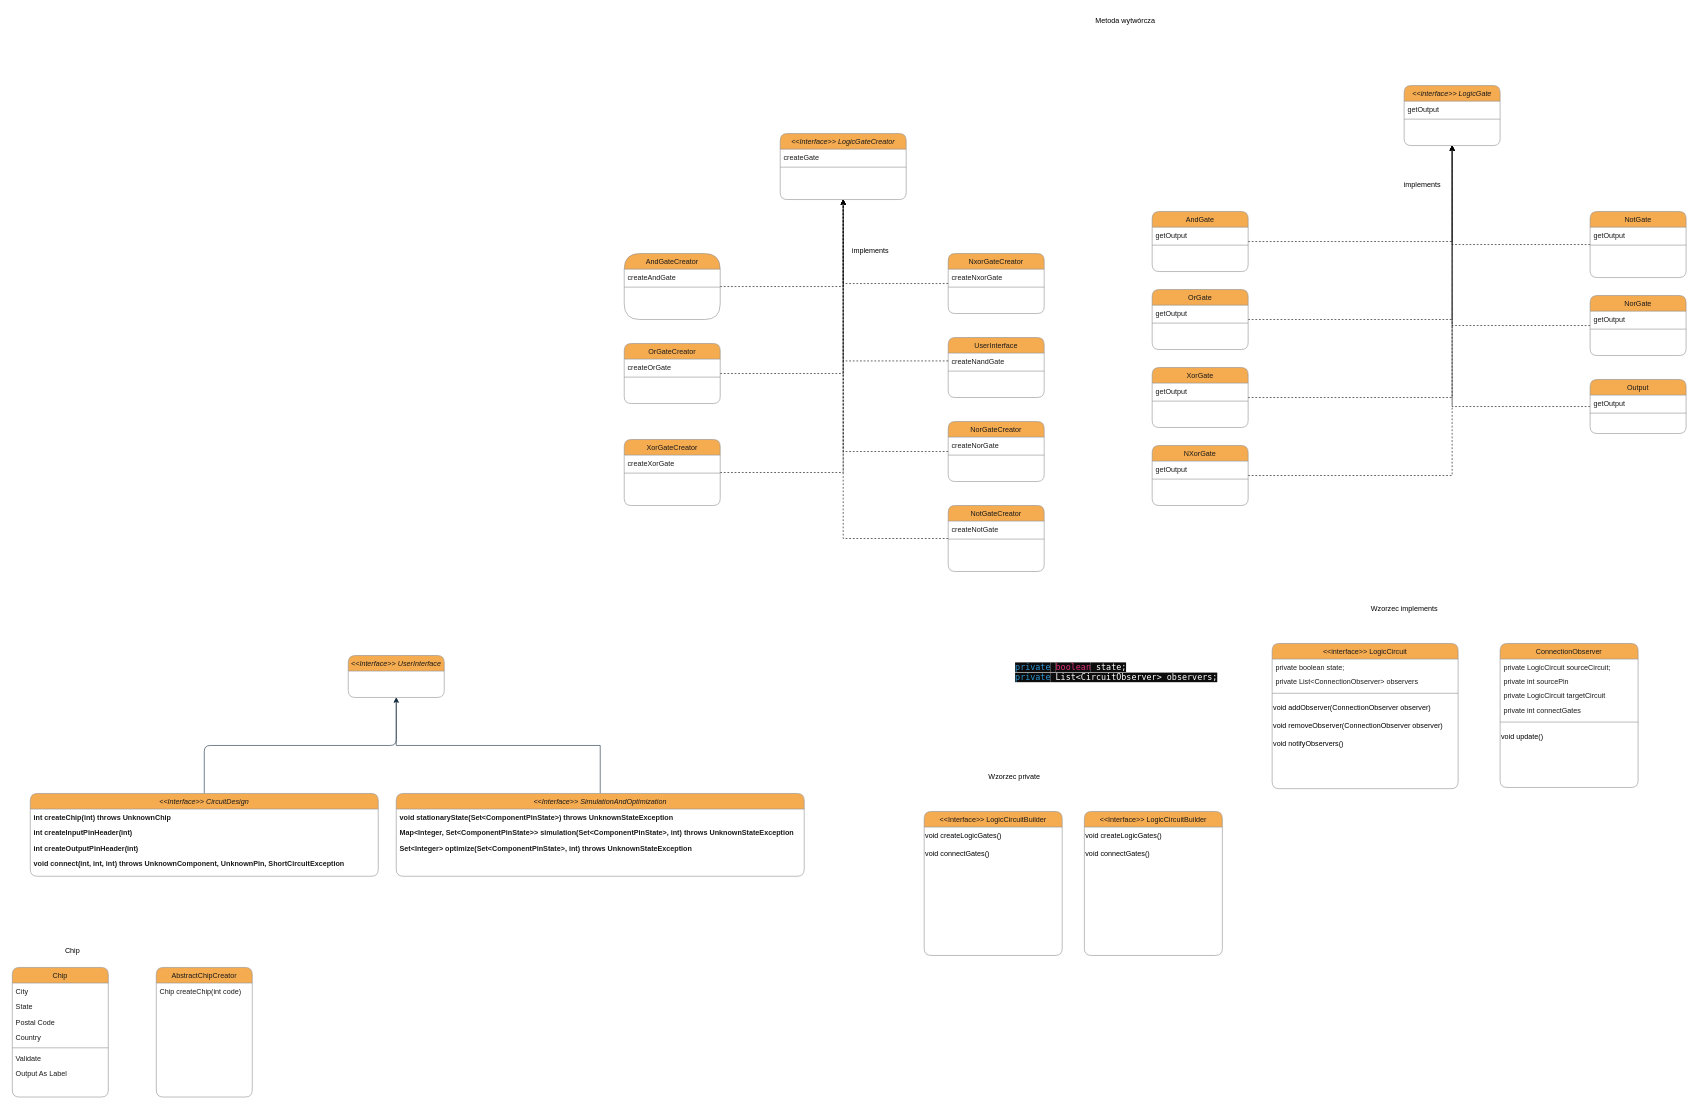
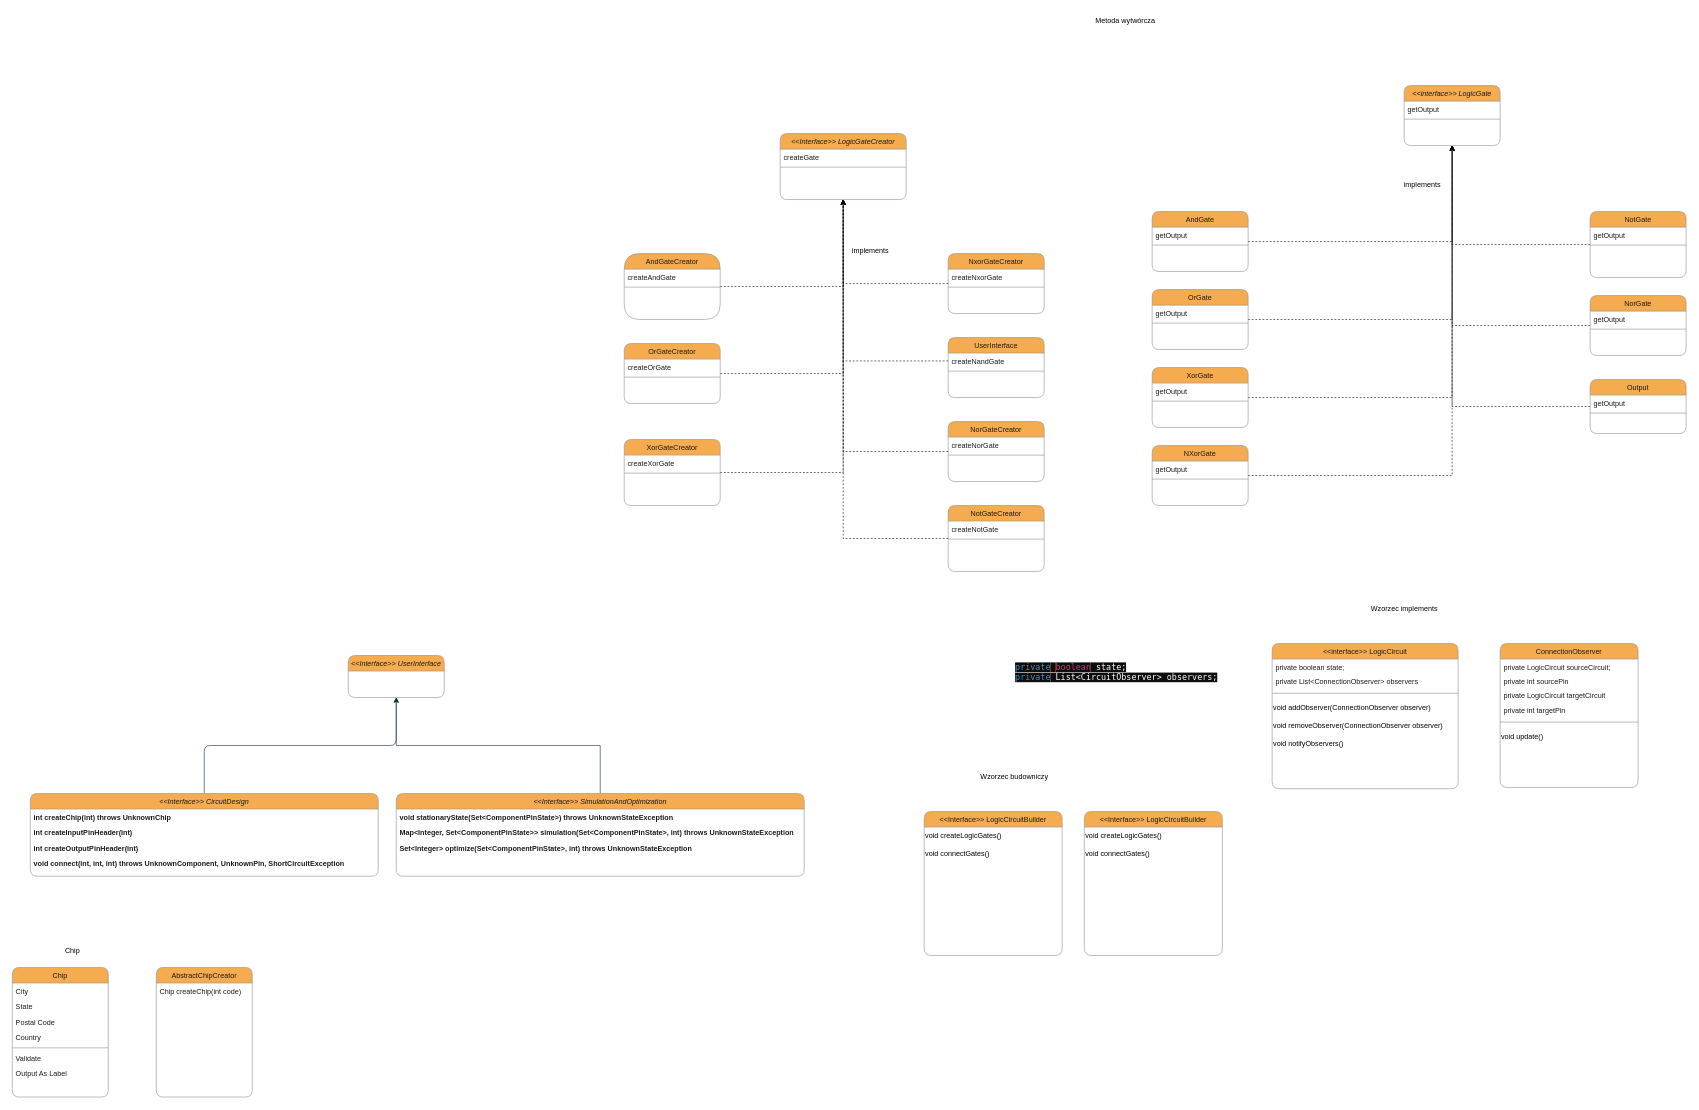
node "private int connectGates": label "private int connectGates" -> "private int targetPin"
node "Wzorzec private": label "Wzorzec private" -> "Wzorzec budowniczy"
